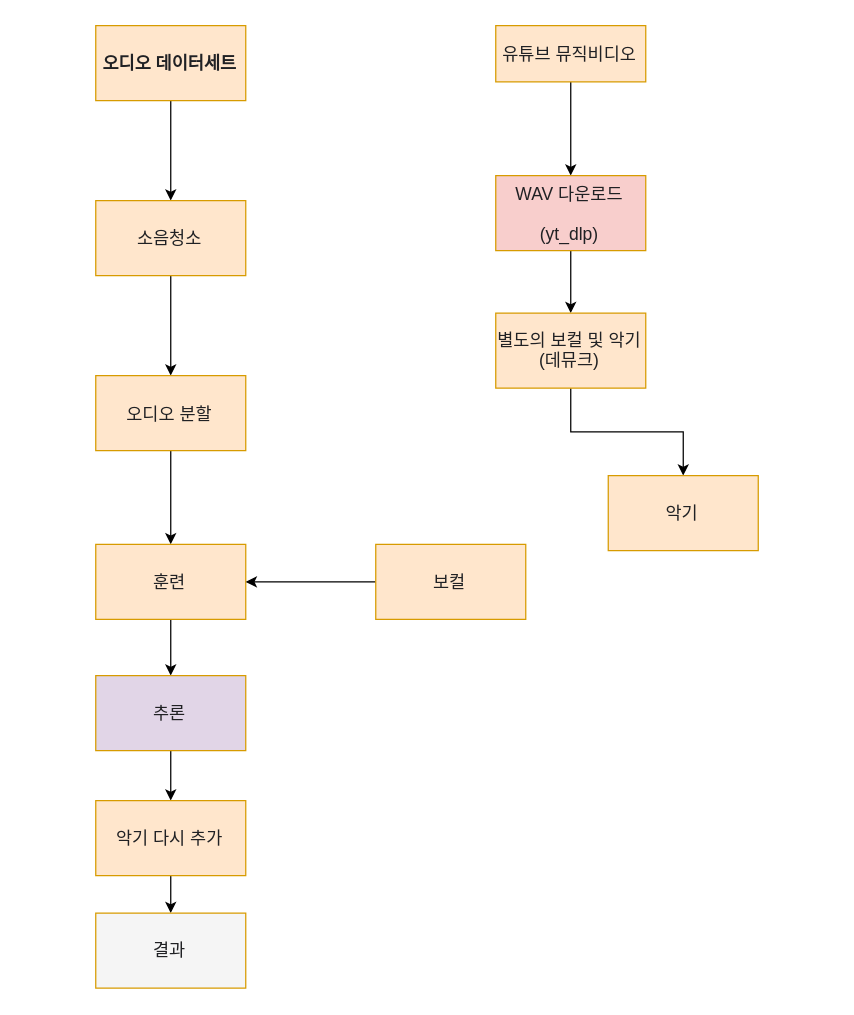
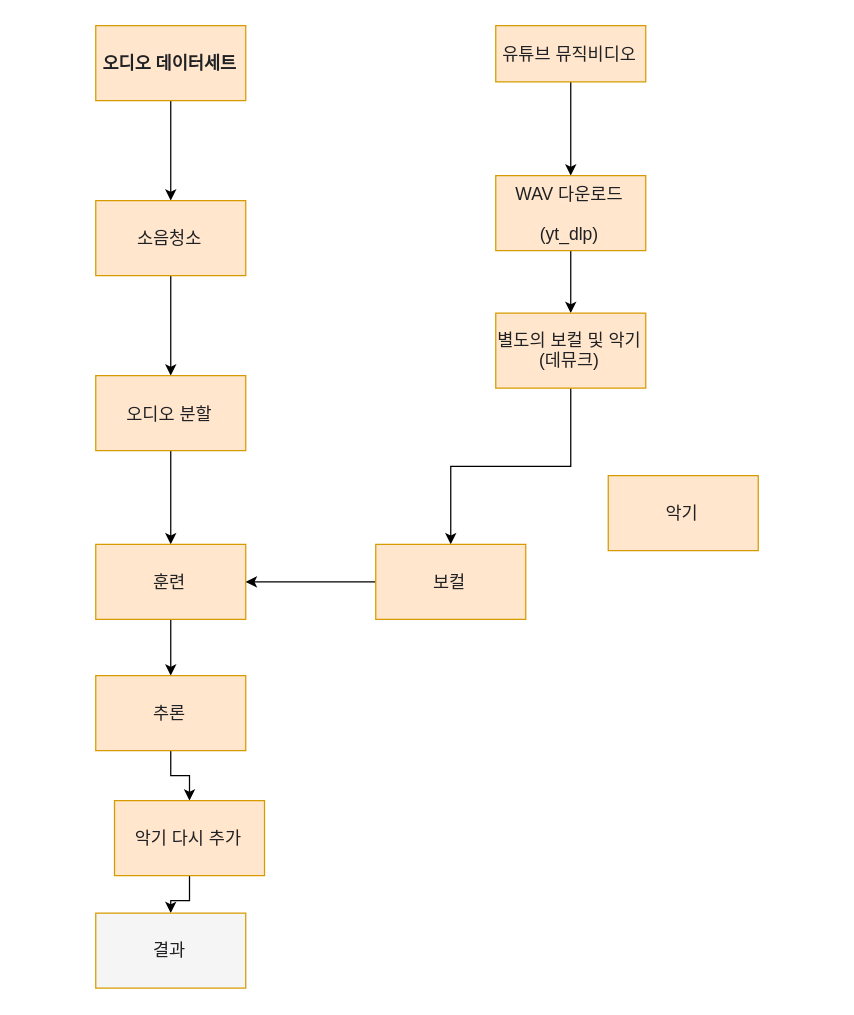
node "WAV 다운로드 (yt_dlp)": fillcolor #f8cecc -> #ffe6cc
edge "별도의 보컬 및 악기 (데뮤크)" -> "악기": now "별도의 보컬 및 악기 (데뮤크)" -> "보컬"
node "추론": fillcolor #e1d5e7 -> #ffe6cc
node "악기 다시 추가": moved (171, 838) -> (189, 838)
